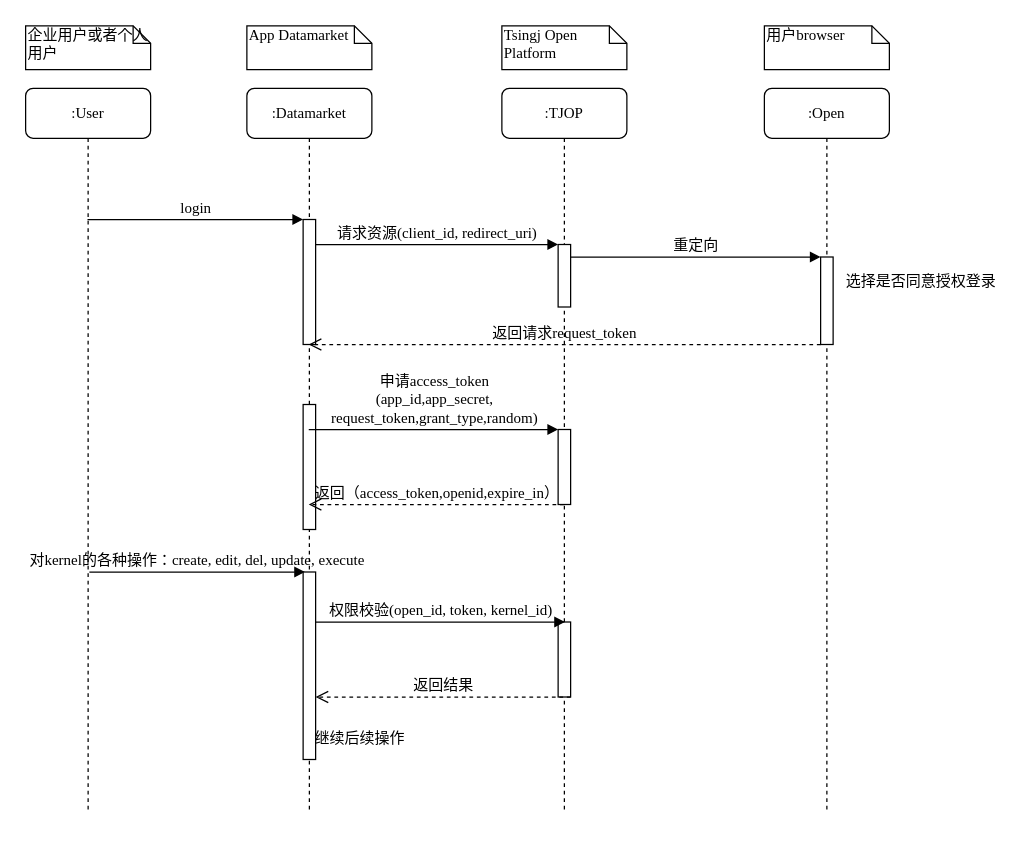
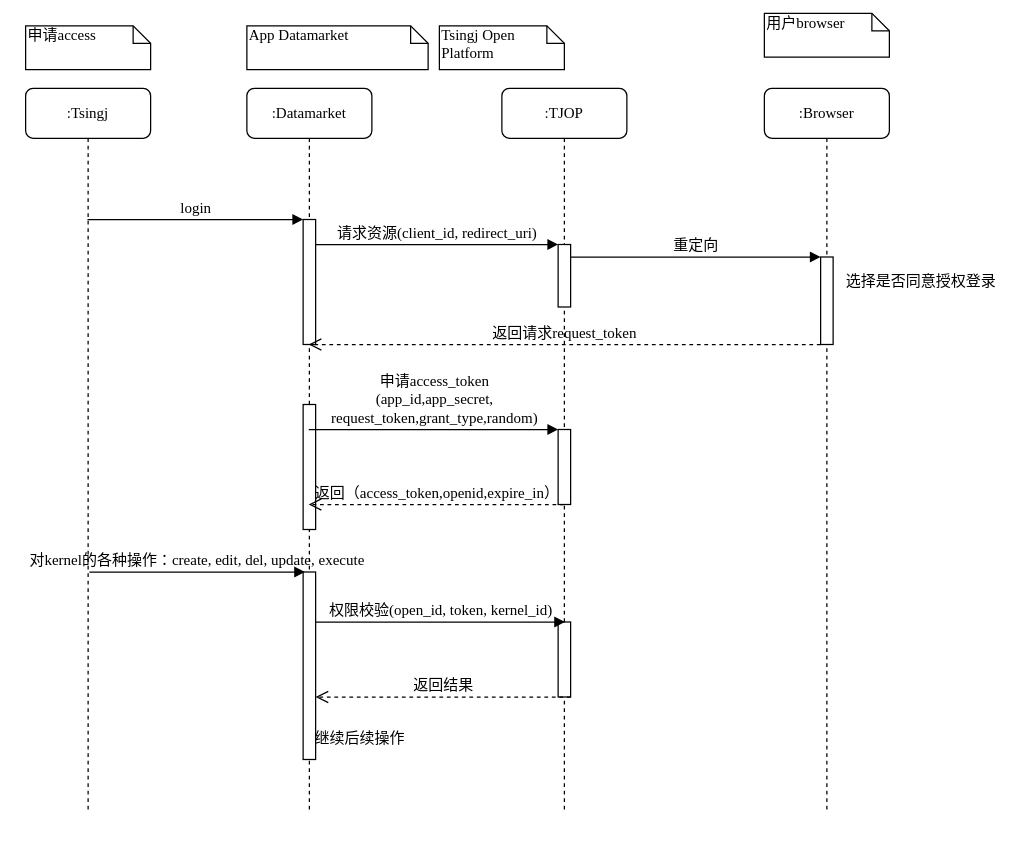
node "企业用户或者个人用户": label "企业用户或者个人用户" -> "申请access"
node "App Datamarket": size 125x44 -> 181x44
node "Tsingj Open Platform": moved (564, 48) -> (502, 48)
node "用户browser": moved (827, 48) -> (827, 35)
node ":User": label ":User" -> ":Tsingj"
node ":Open": label ":Open" -> ":Browser"
